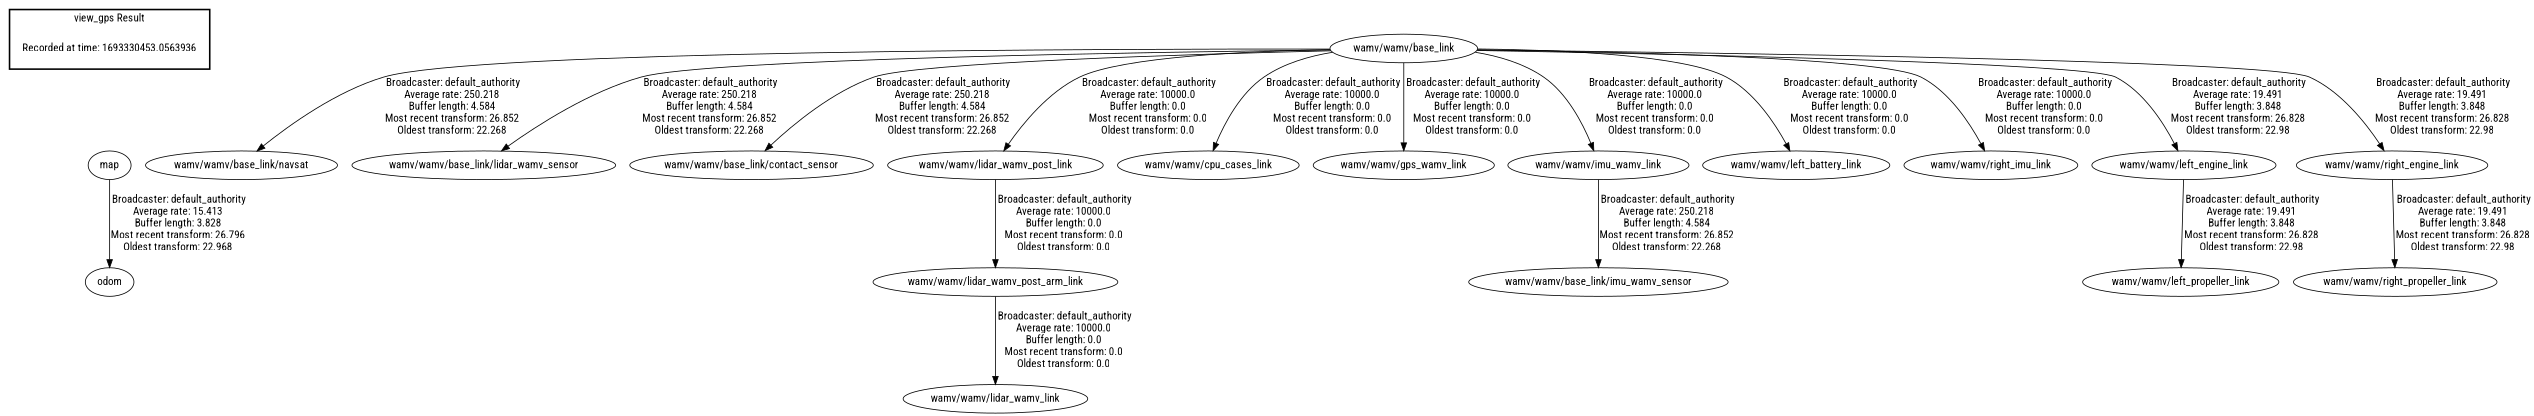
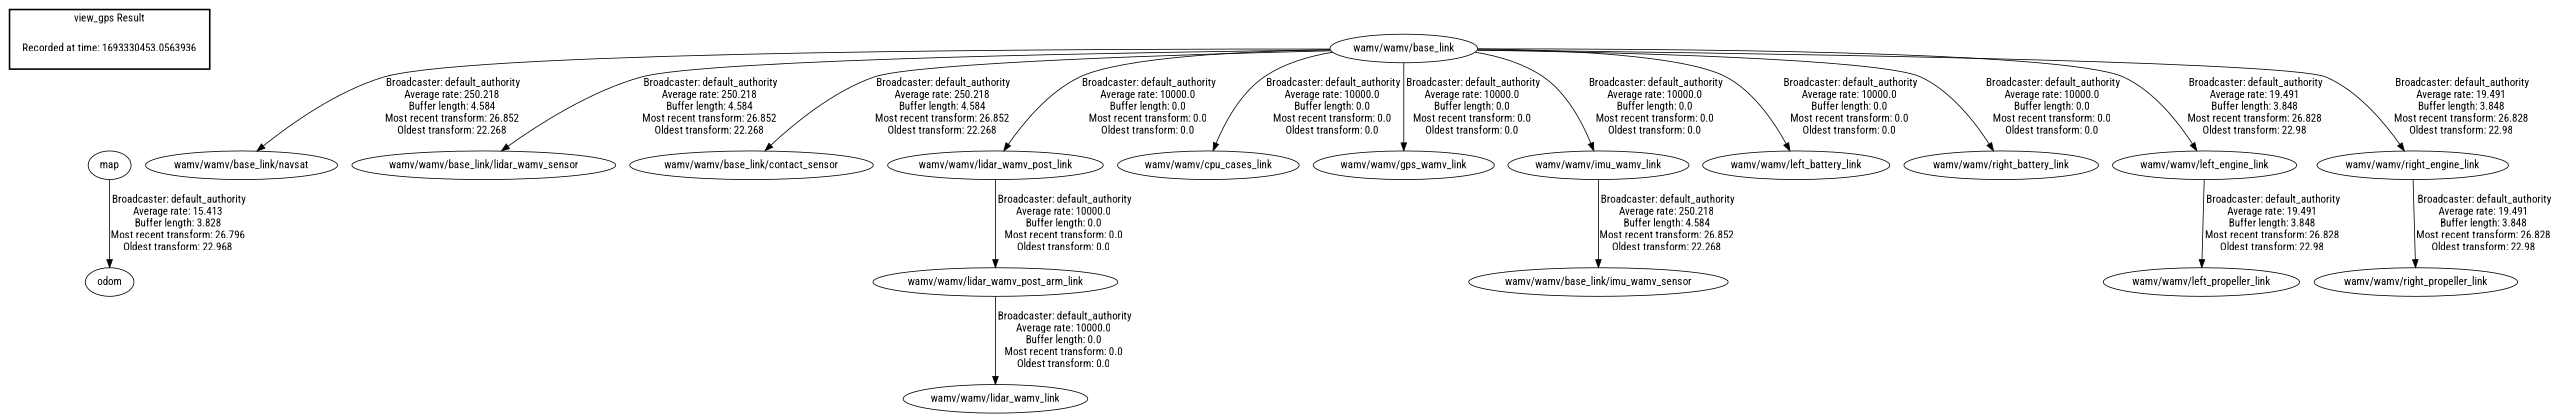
node "wamv/wamv/right_imu_link": label "wamv/wamv/right_imu_link" -> "wamv/wamv/right_battery_link"
